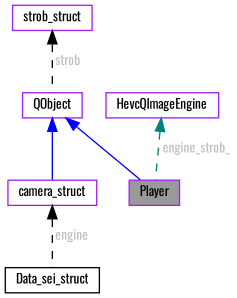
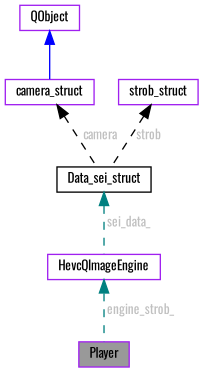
edge "QObject" -> "strob_struct": now "Data_sei_struct" -> "strob_struct"
edge "Player" -> "QObject": removed
edge "HevcQImageEngine" -> "Data_sei_struct": added, label "sei_data_"
edge "Data_sei_struct" -> "camera_struct": label " engine" -> " camera"
